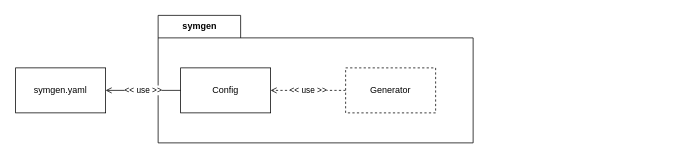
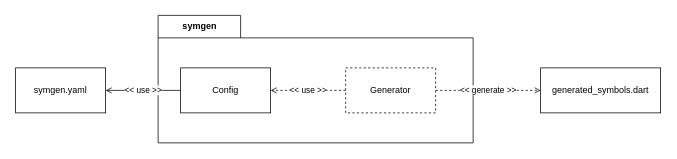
edge "Generator" -> "generated_symbols.dart": added, label "<< generate >>"
node "generated_symbols.dart": added
